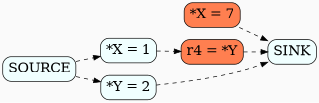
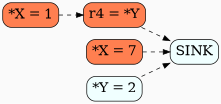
node "*X = 1": fillcolor azure -> coral
node "SOURCE": removed
